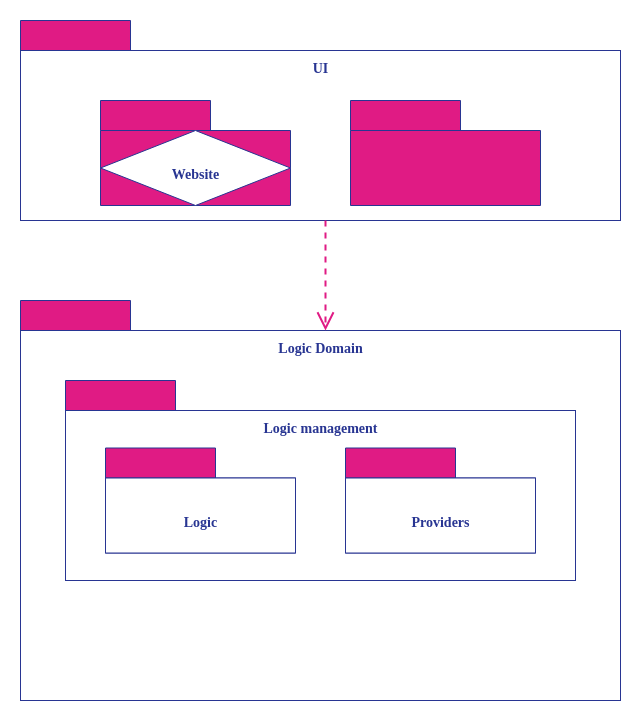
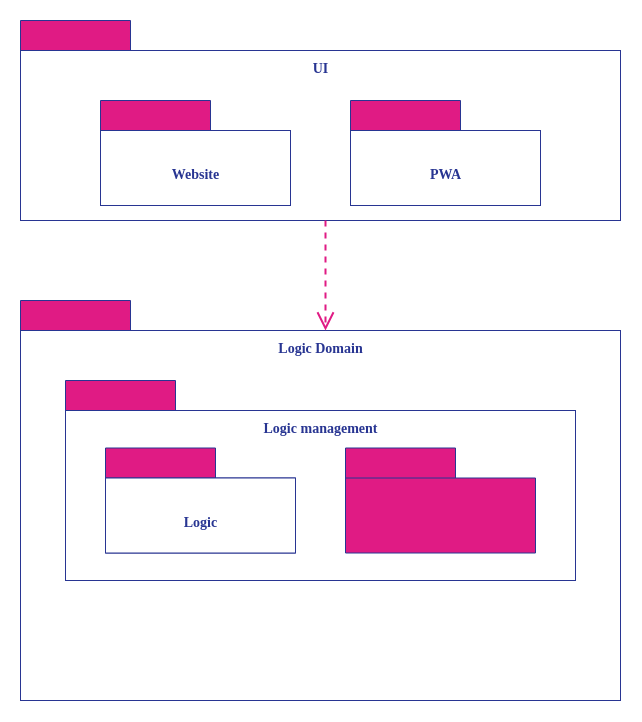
node "Website": shape diamond -> rectangle
node "PWA": added
node "Providers": removed
